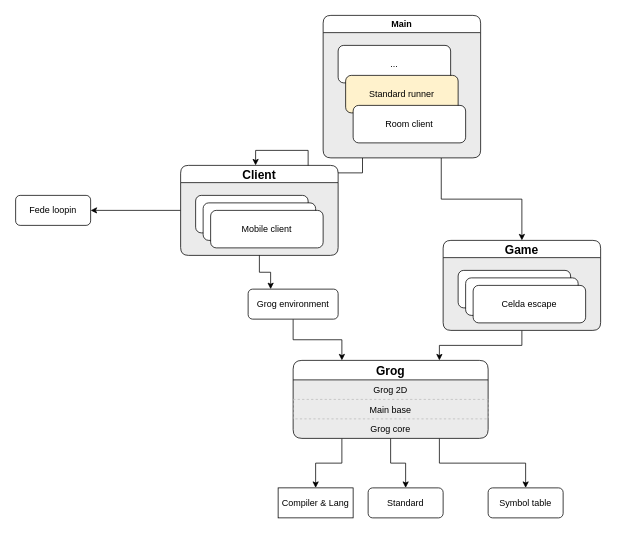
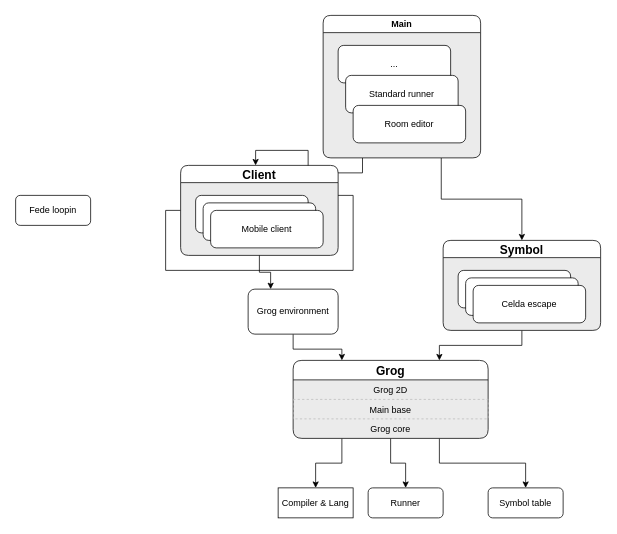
node "Standard runner": fillcolor #fff2cc -> #ffffff
node "Room client": label "Room client" -> "Room editor"
edge "Client" -> "Fede loopin": now "Client" -> "Mobile client"
node "Game": label "Game" -> "Symbol"
node "Grog environment": size 90x30 -> 90x45
node "Standard": label "Standard" -> "Runner"
